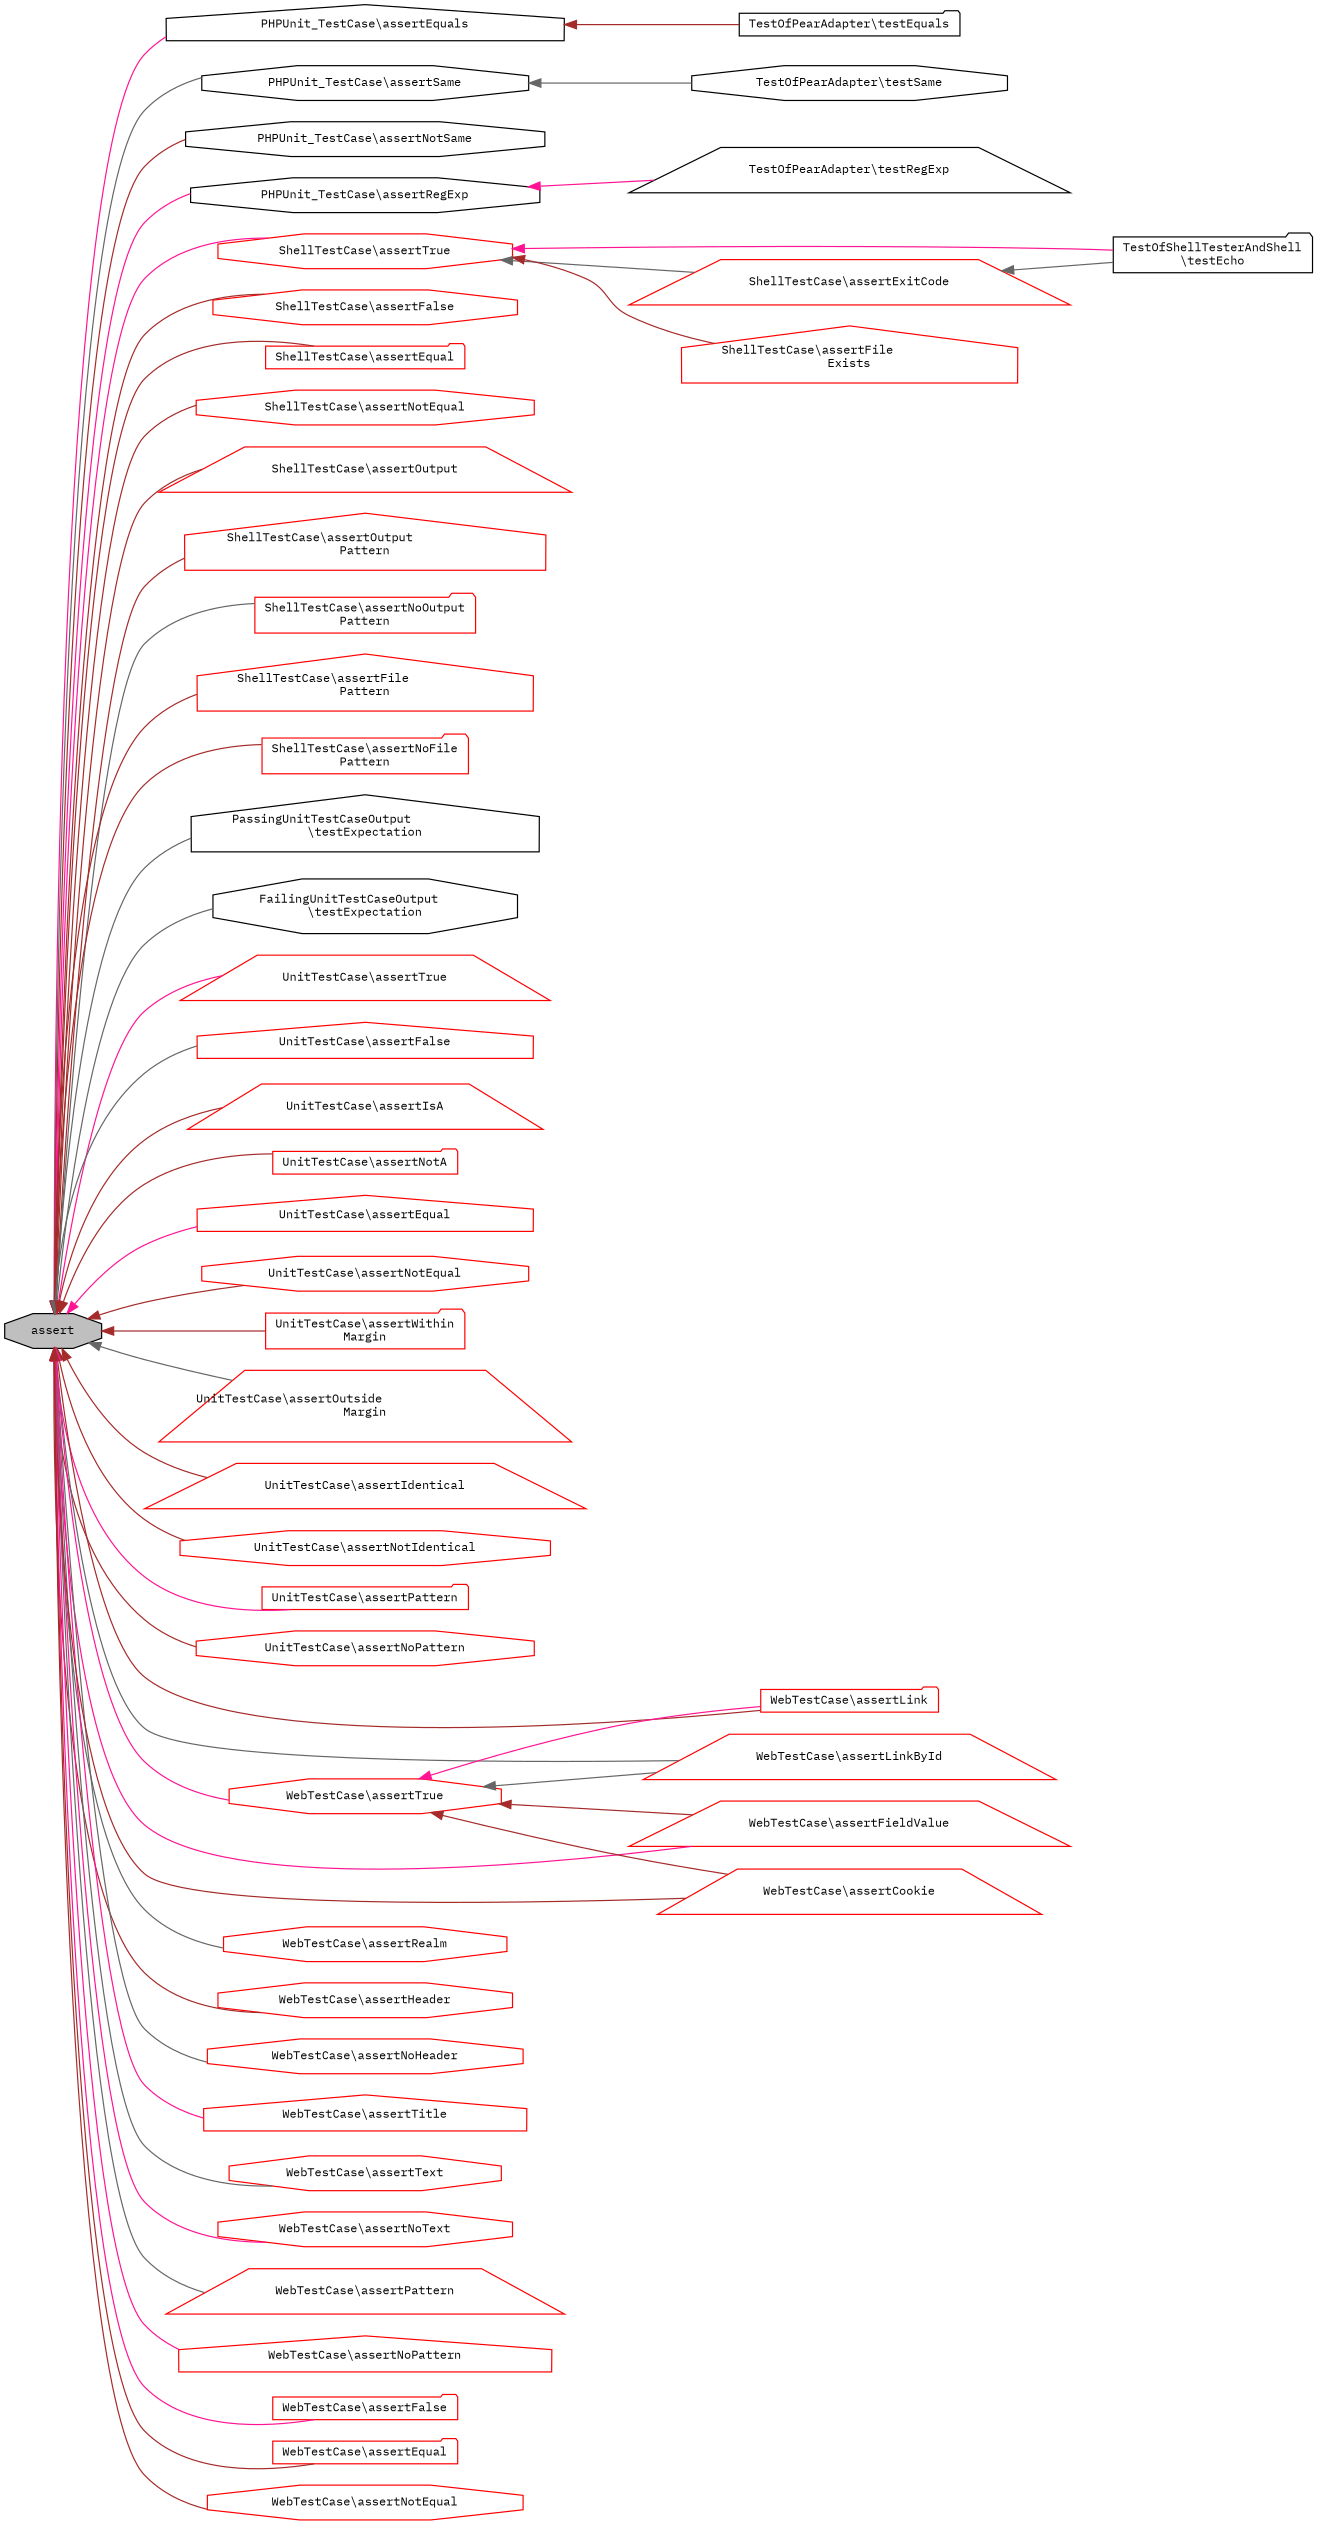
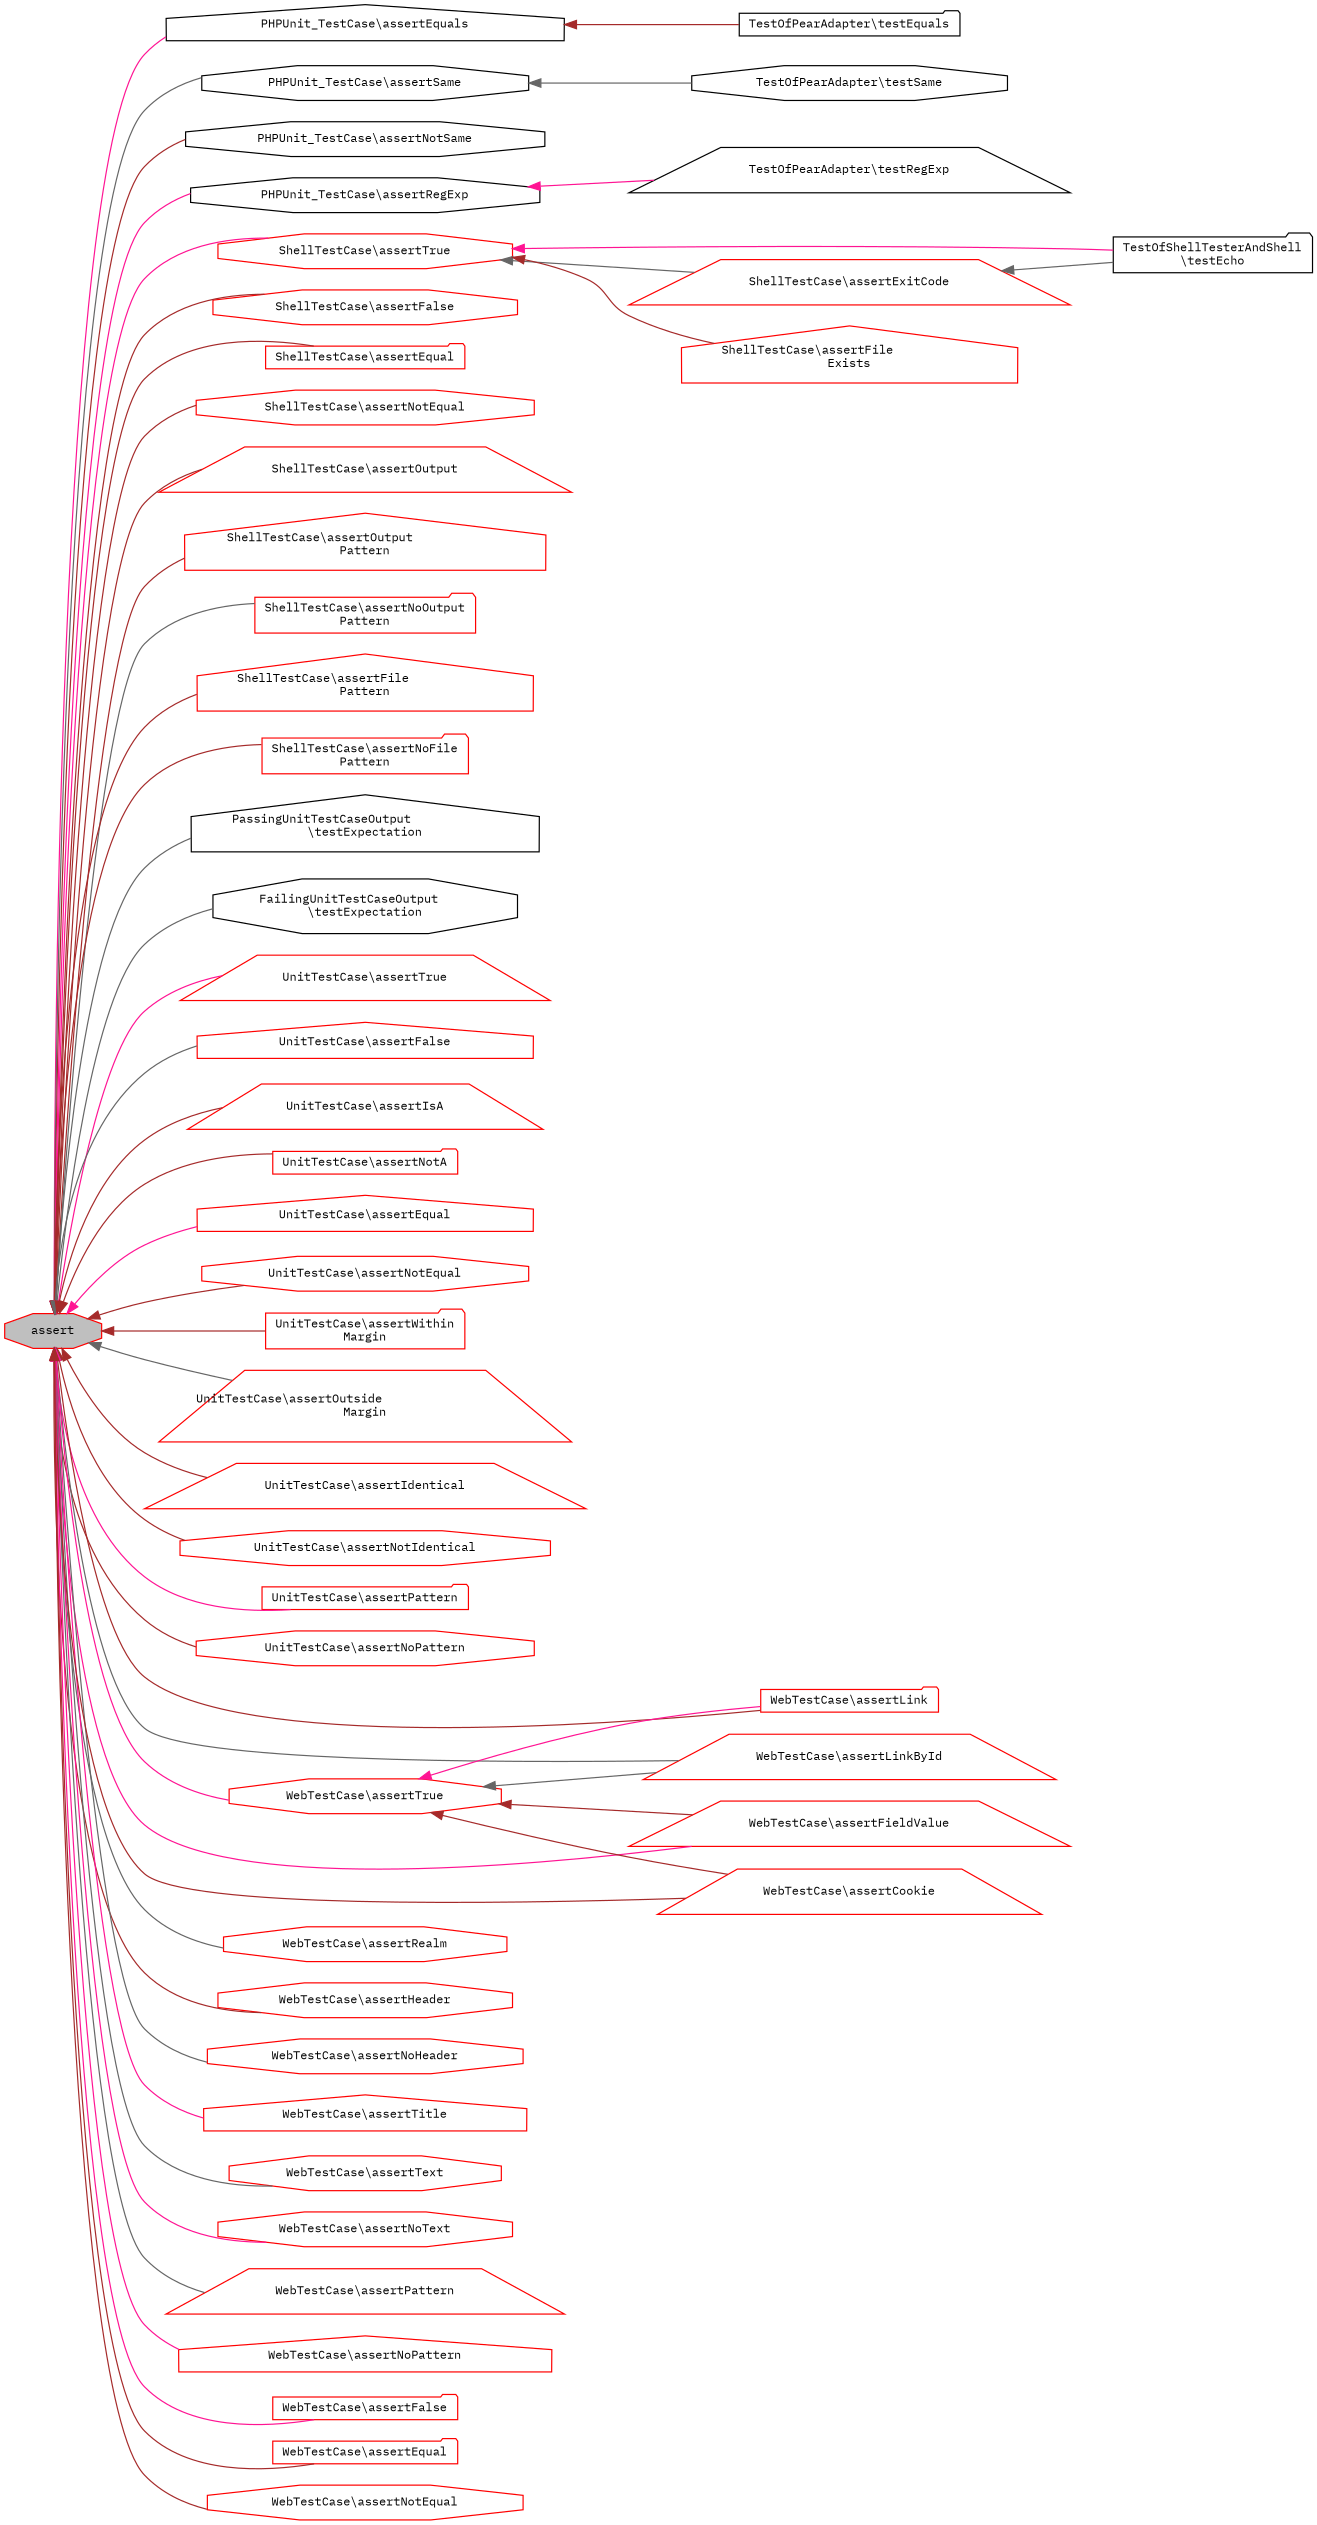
node "assert": color black -> red
